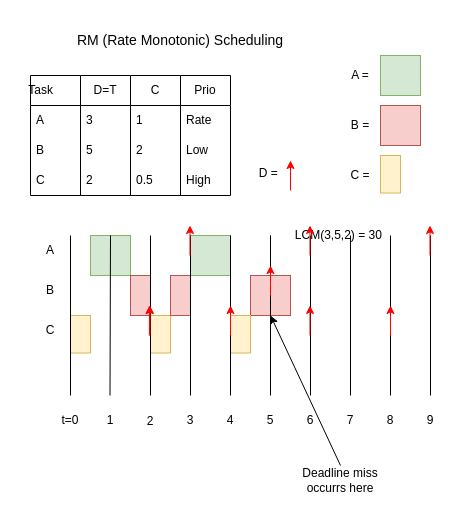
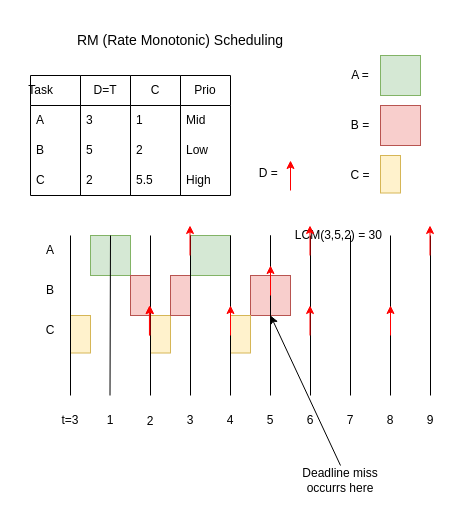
node "Rate": label "Rate" -> "Mid"
node "0.5": label "0.5" -> "5.5"
node "t=0": label "t=0" -> "t=3"
